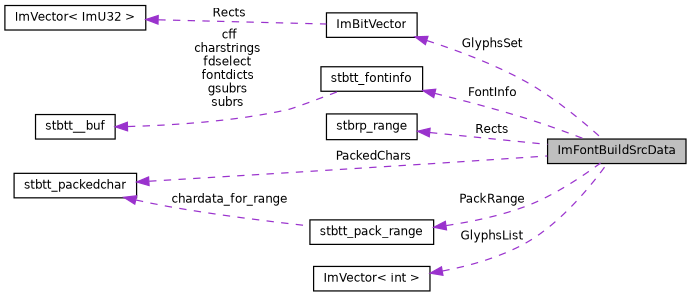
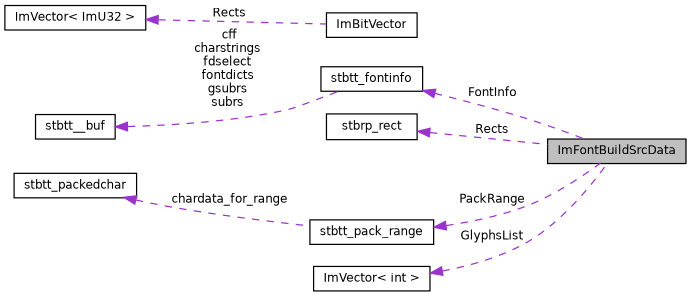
edge "ImFontBuildSrcData" -> "ImBitVector": removed, label "GlyphsSet"
node "stbrp_range": label "stbrp_range" -> "stbrp_rect"
edge "ImFontBuildSrcData" -> "stbtt_packedchar": removed, label "PackedChars"
